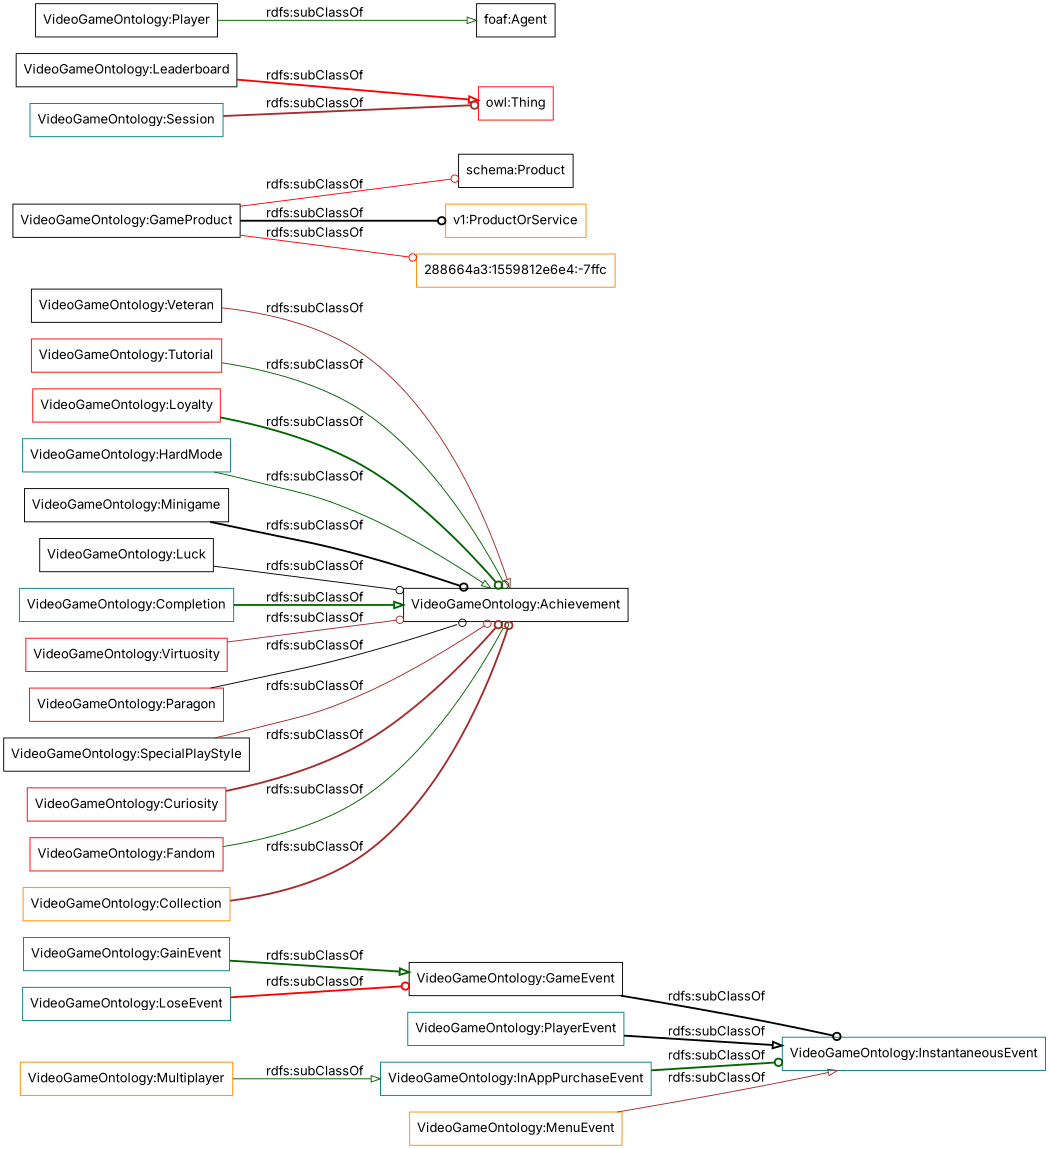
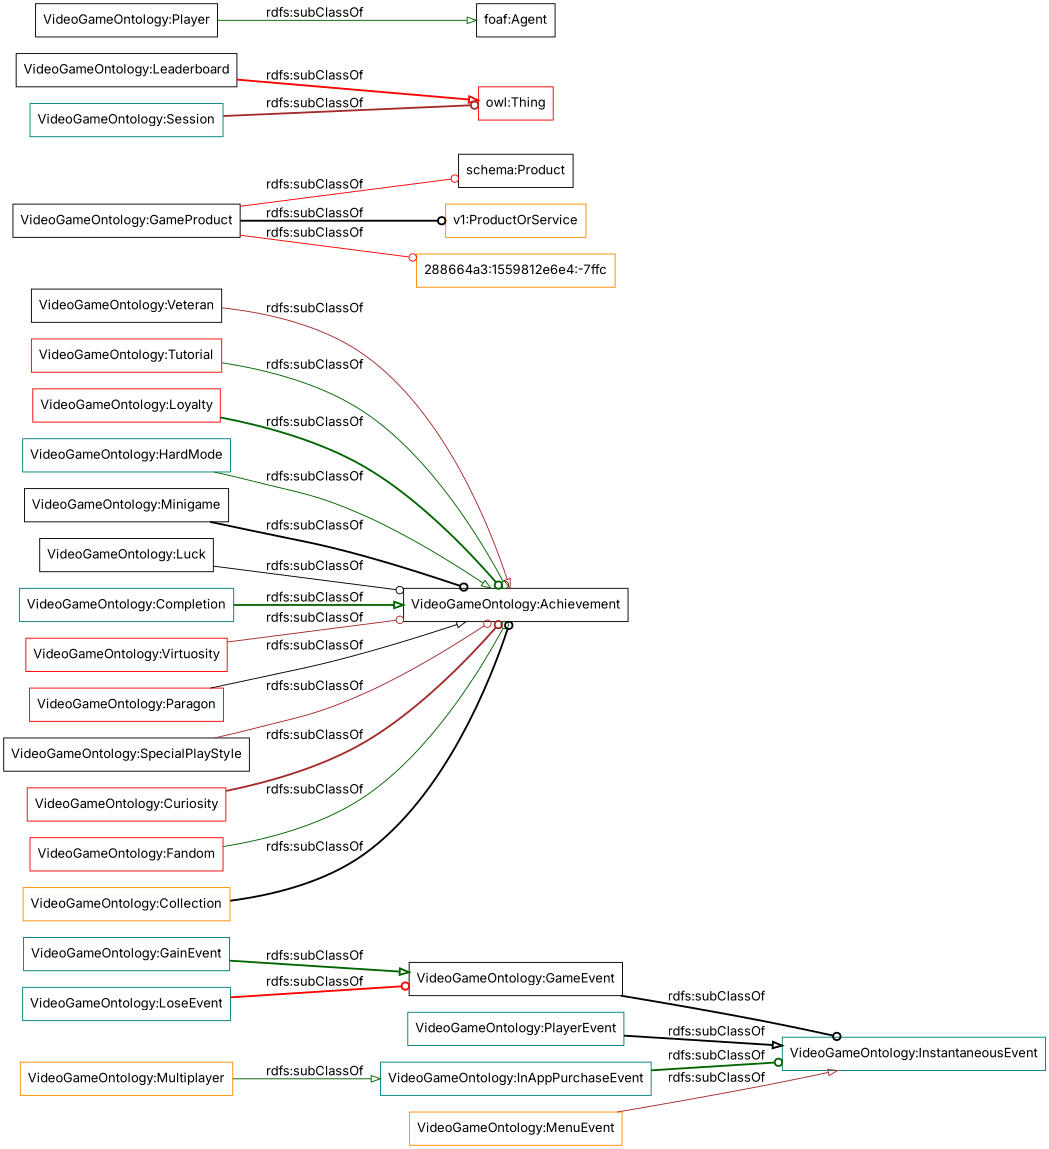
edge "VideoGameOntology:Paragon" -> "VideoGameOntology:Achievement": arrowhead odot -> onormal
edge "VideoGameOntology:Collection" -> "VideoGameOntology:Achievement": color brown -> black
